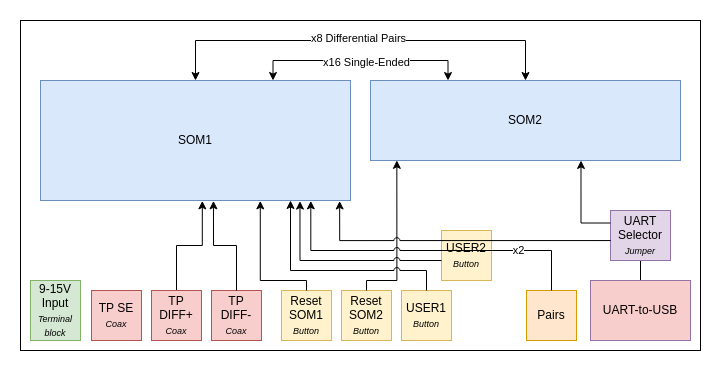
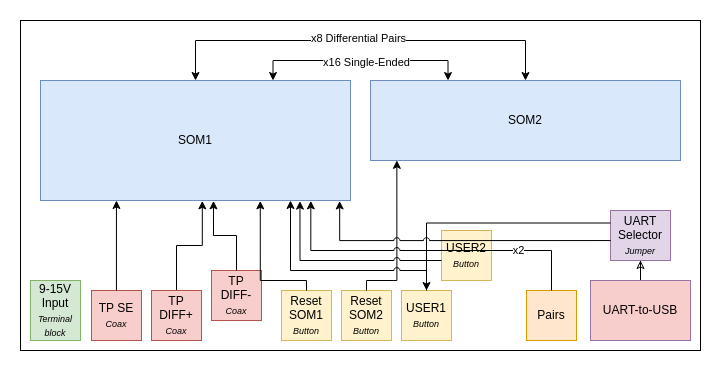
edge "UART Selector Jumper" -> "SOM2": now "UART Selector Jumper" -> "USER1 Button"
edge "TP SE Coax" -> "SOM1": added
edge "UART Selector Jumper" -- "UART-to-USB": arrowhead none -> classic
node "TP DIFF- Coax": moved (237, 316) -> (237, 296)
